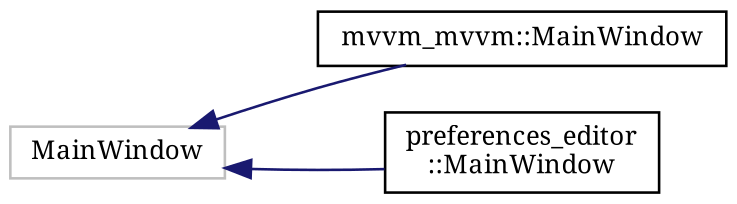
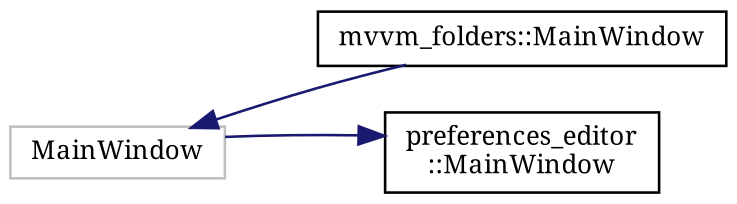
node "mvvm_mvvm::MainWindow": label "mvvm_mvvm::MainWindow" -> "mvvm_folders::MainWindow"
edge "preferences_editor ::MainWindow" -> "MainWindow": reversed
